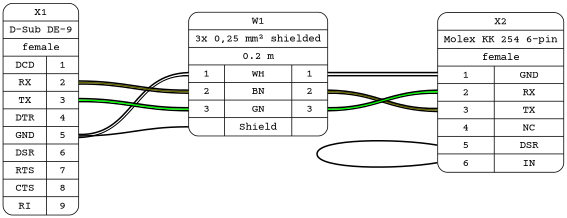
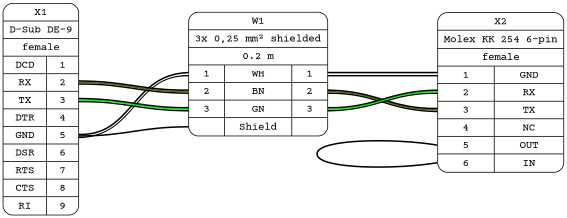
node "X2": text "DSR" -> "OUT"
